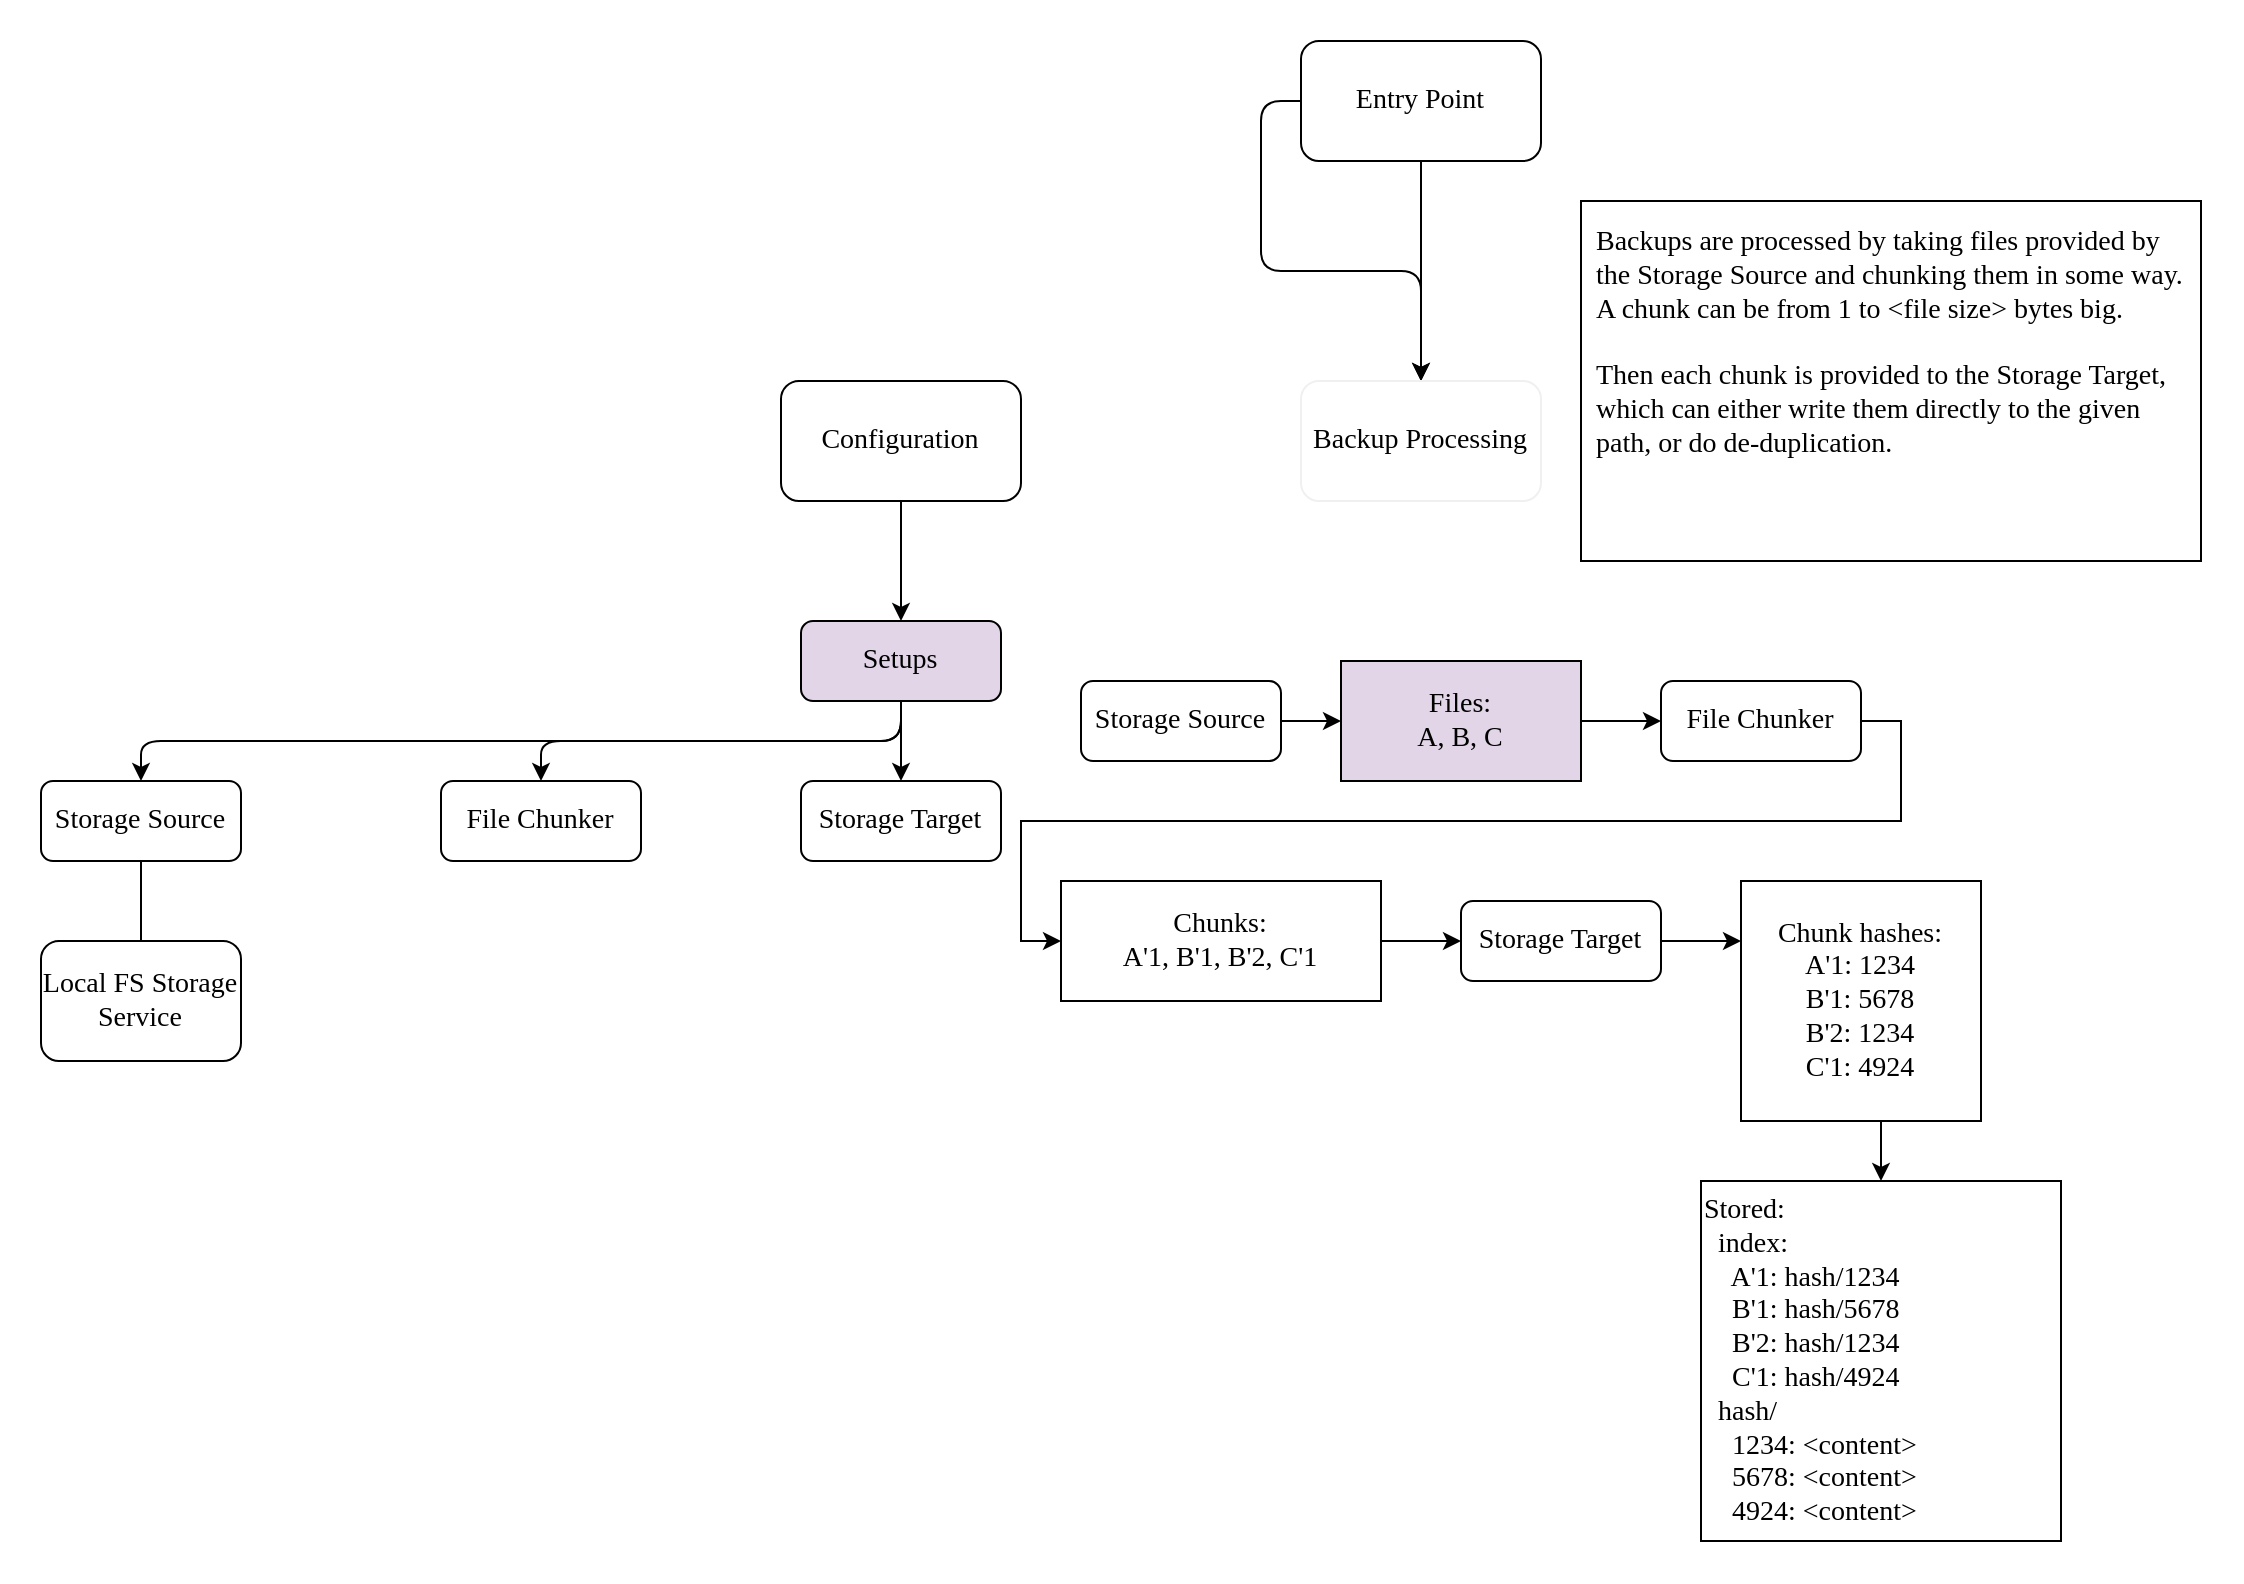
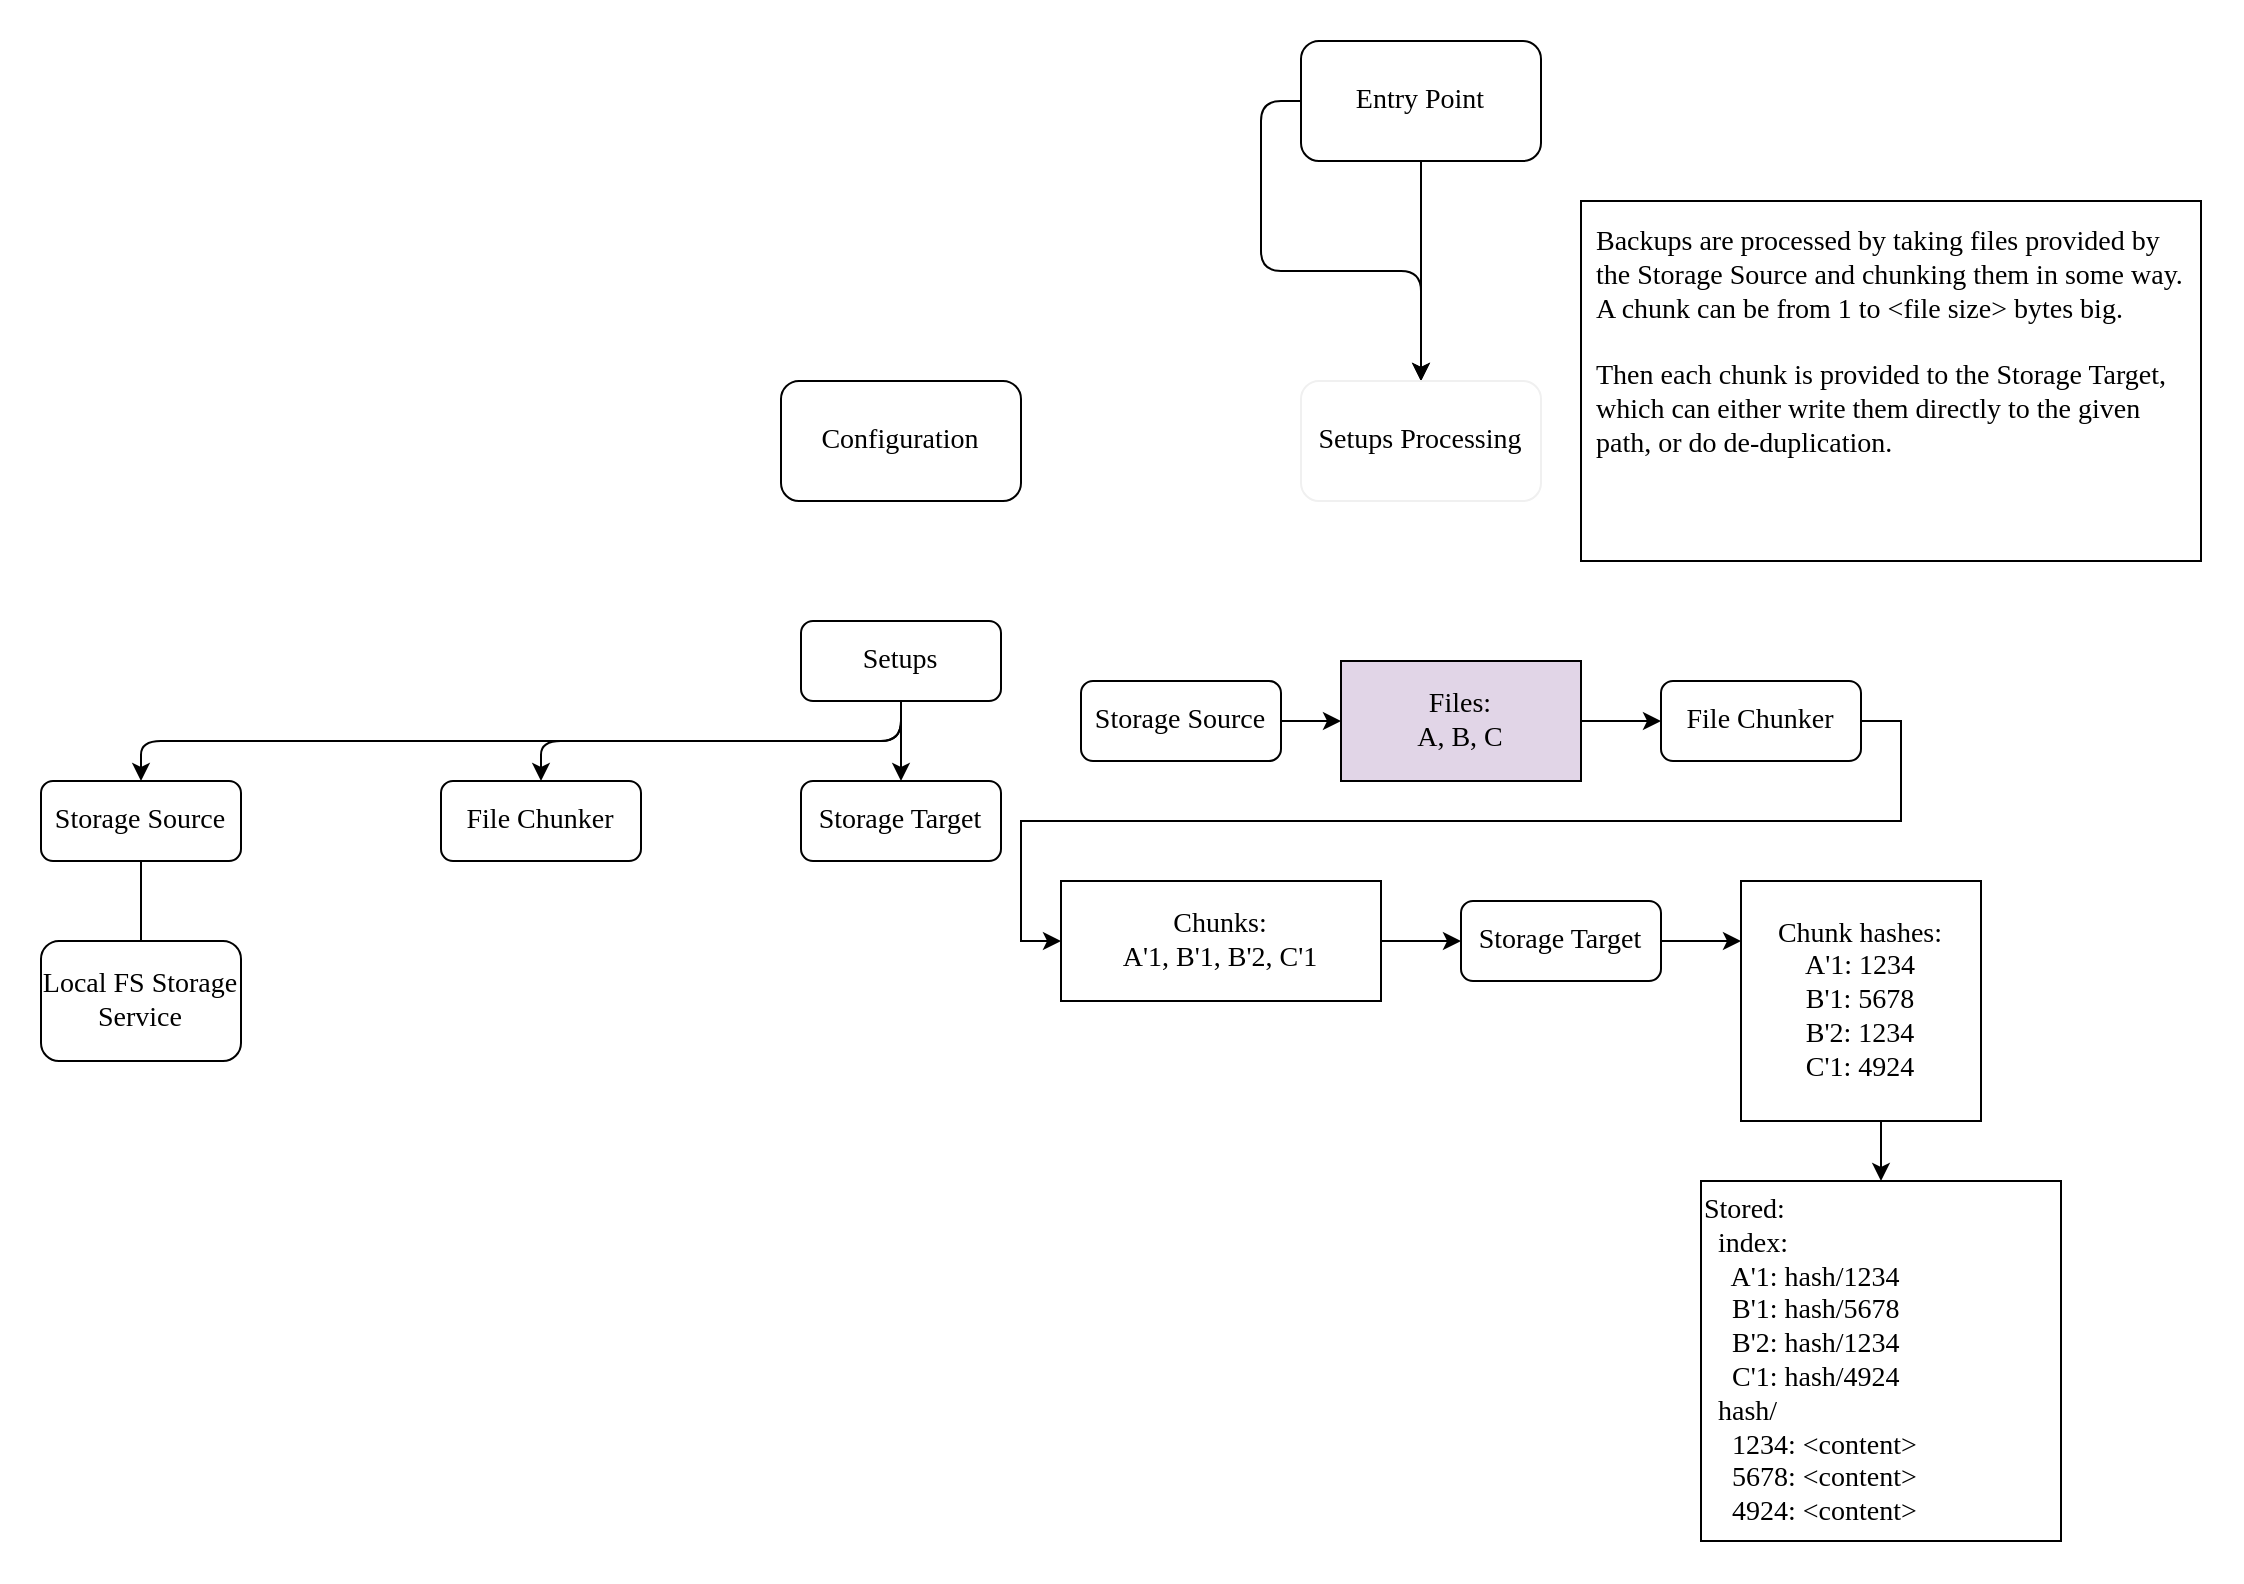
node "Backup Processing": label "Backup Processing" -> "Setups Processing"
edge "Configuration" -> "Setups": removed
node "Setups": fillcolor #e1d5e7 -> #ffffff
